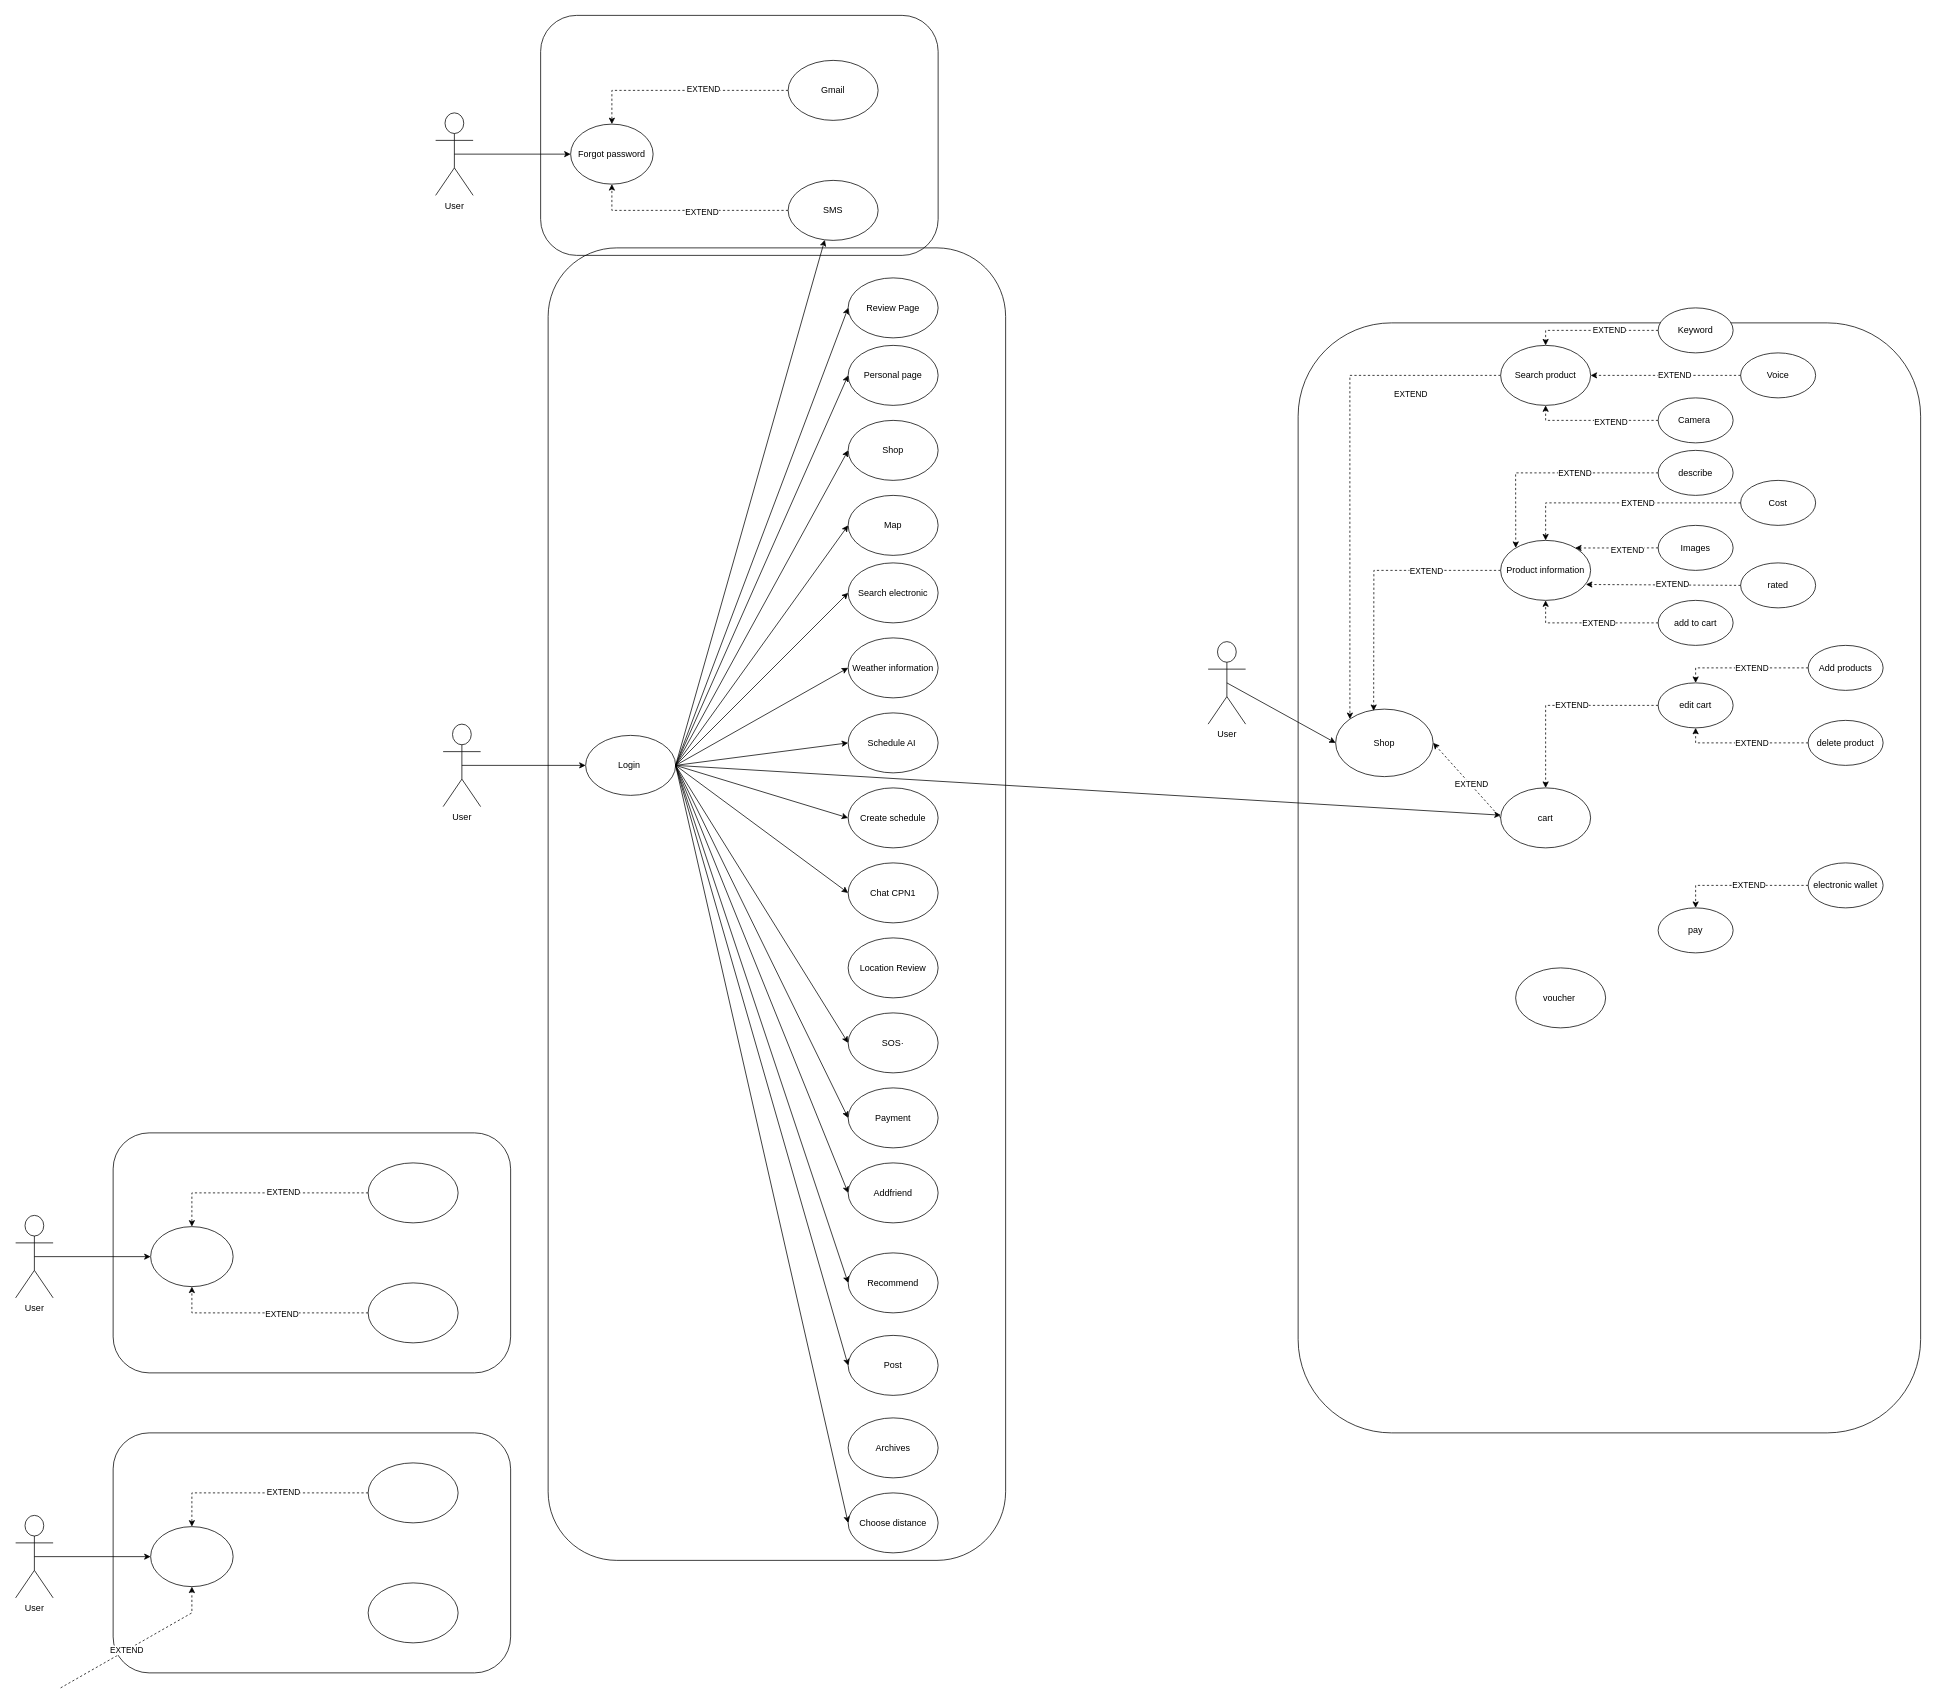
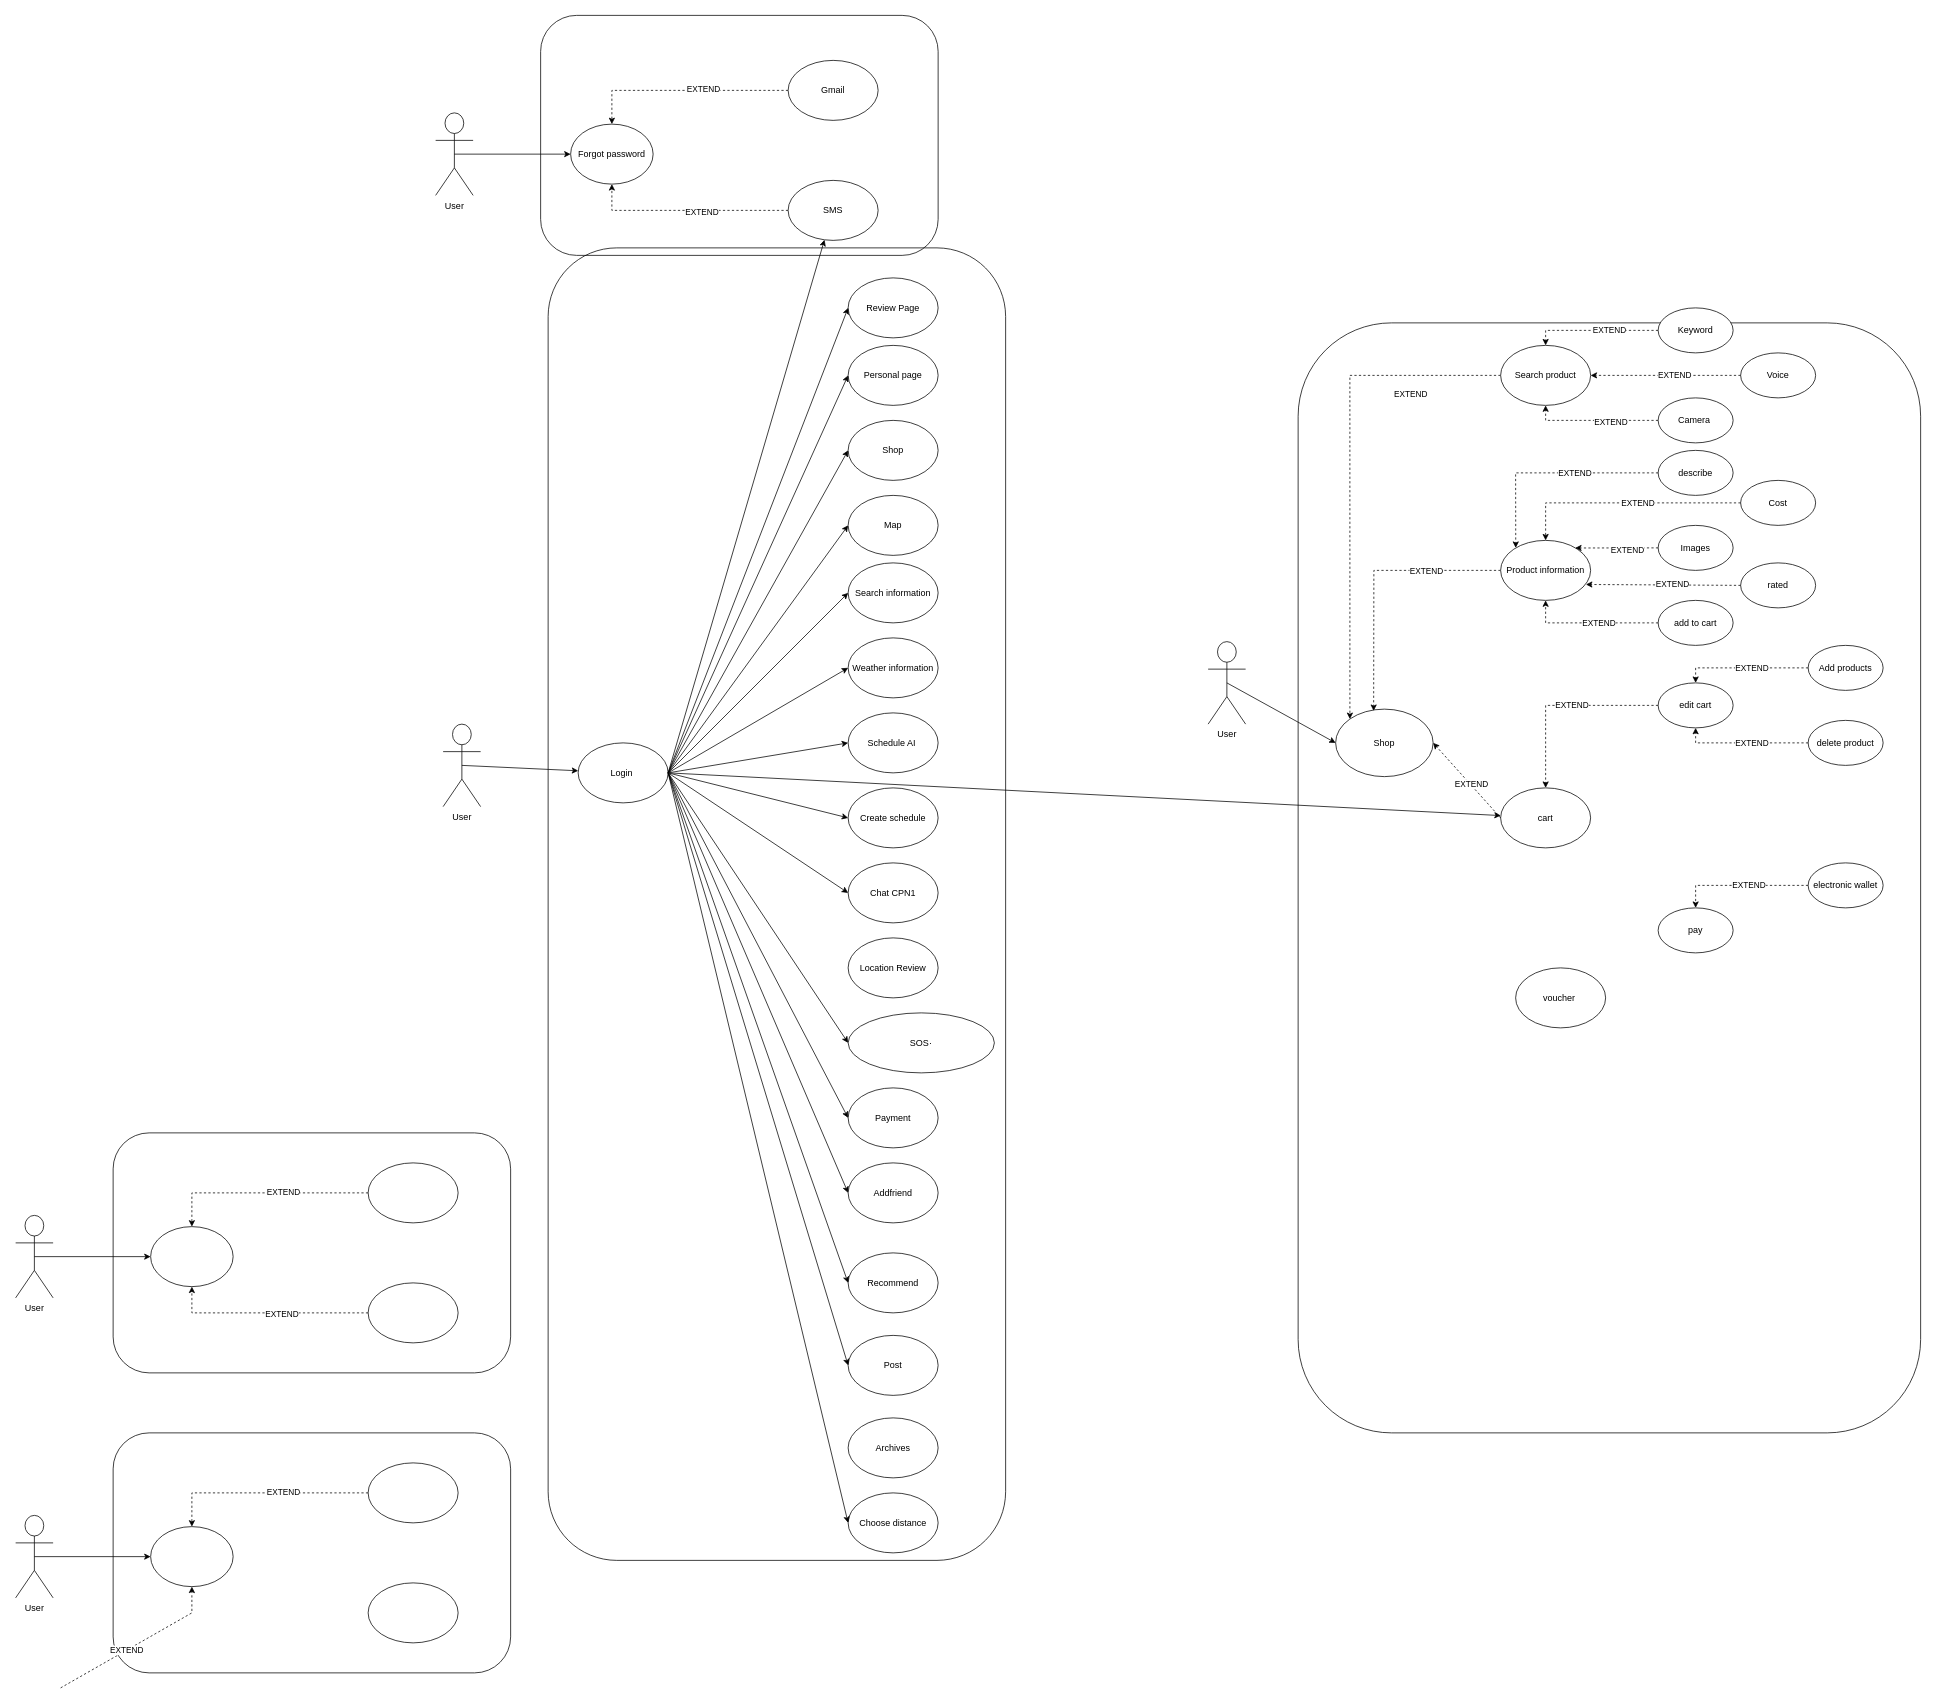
node "Search electronic": label "Search electronic" -> "Search information"
node "Login": moved (630, 765) -> (623, 773)
node "SOS·": size 90x60 -> 146x60
